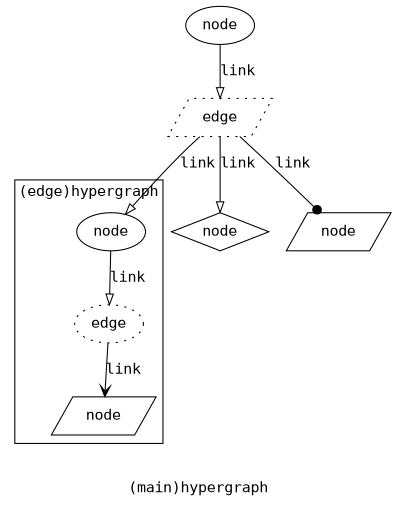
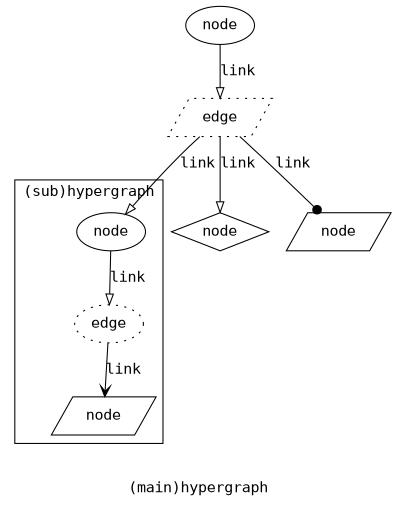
cluster "(edge)hypergraph": label "(edge)hypergraph" -> "(sub)hypergraph"
